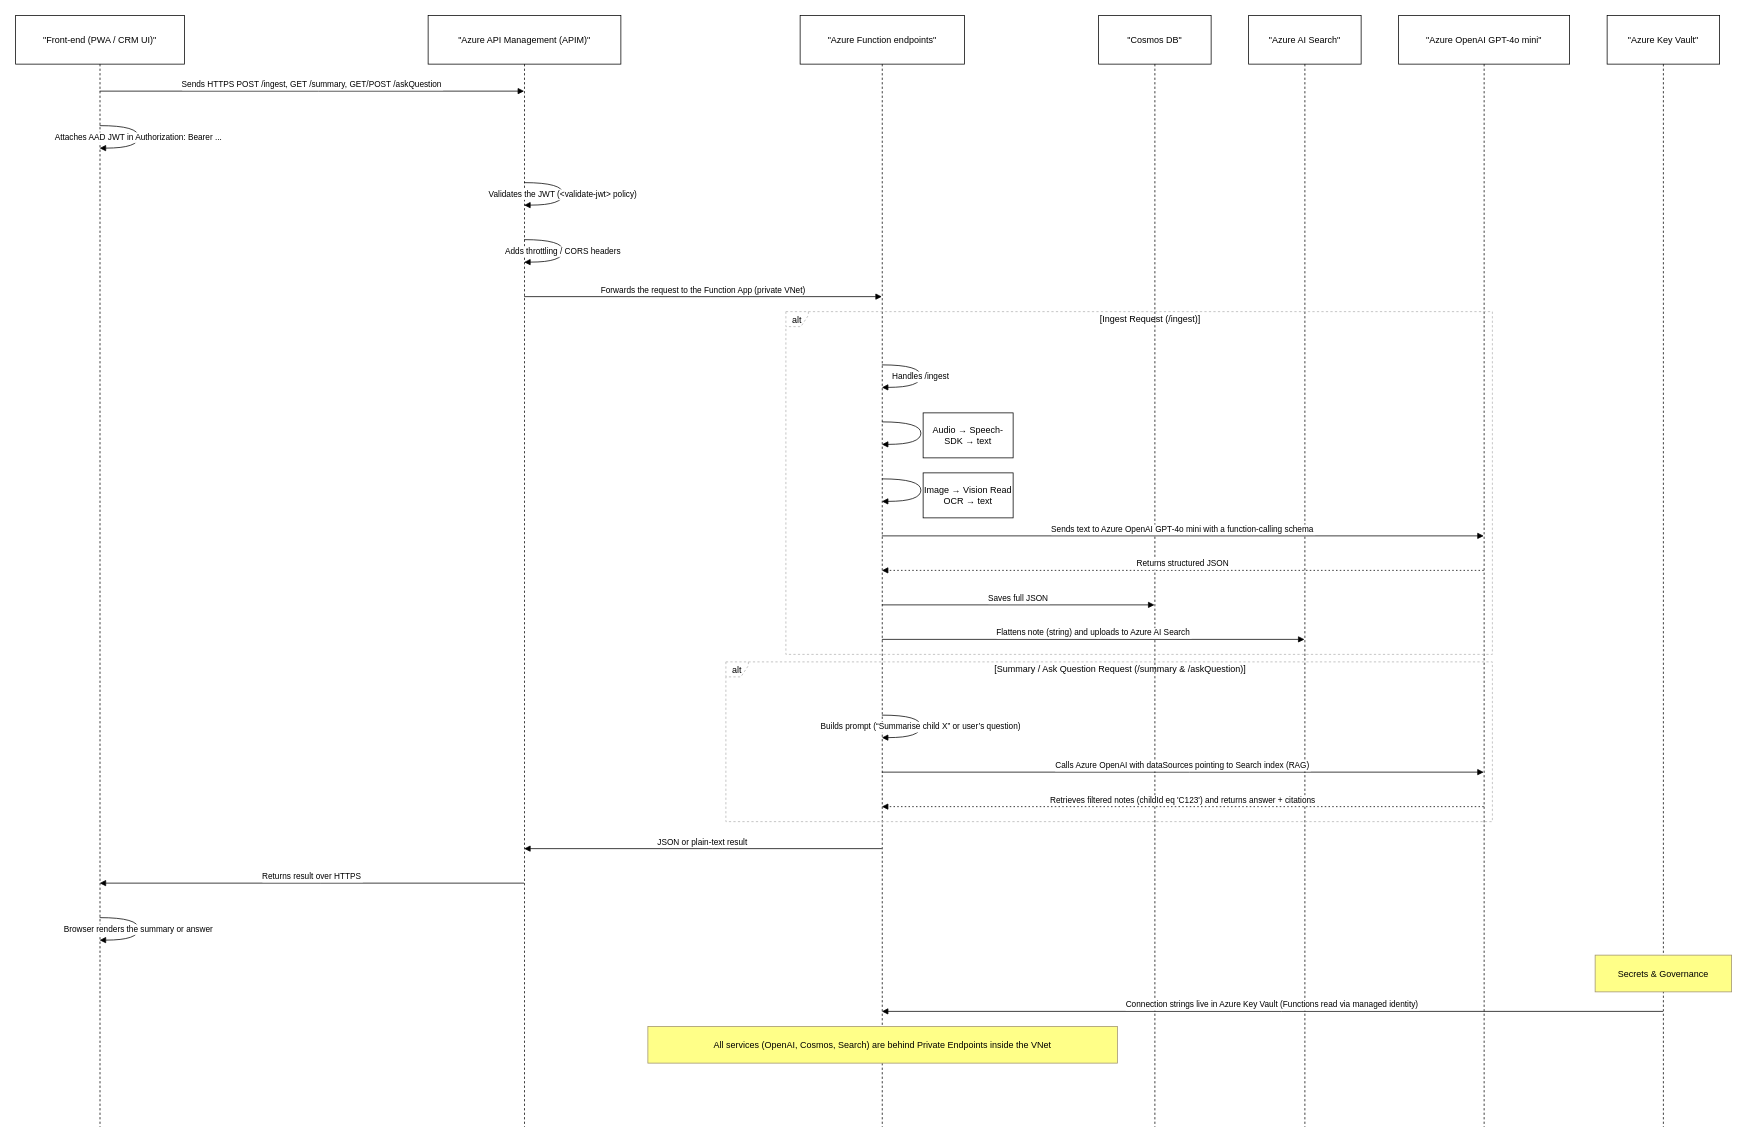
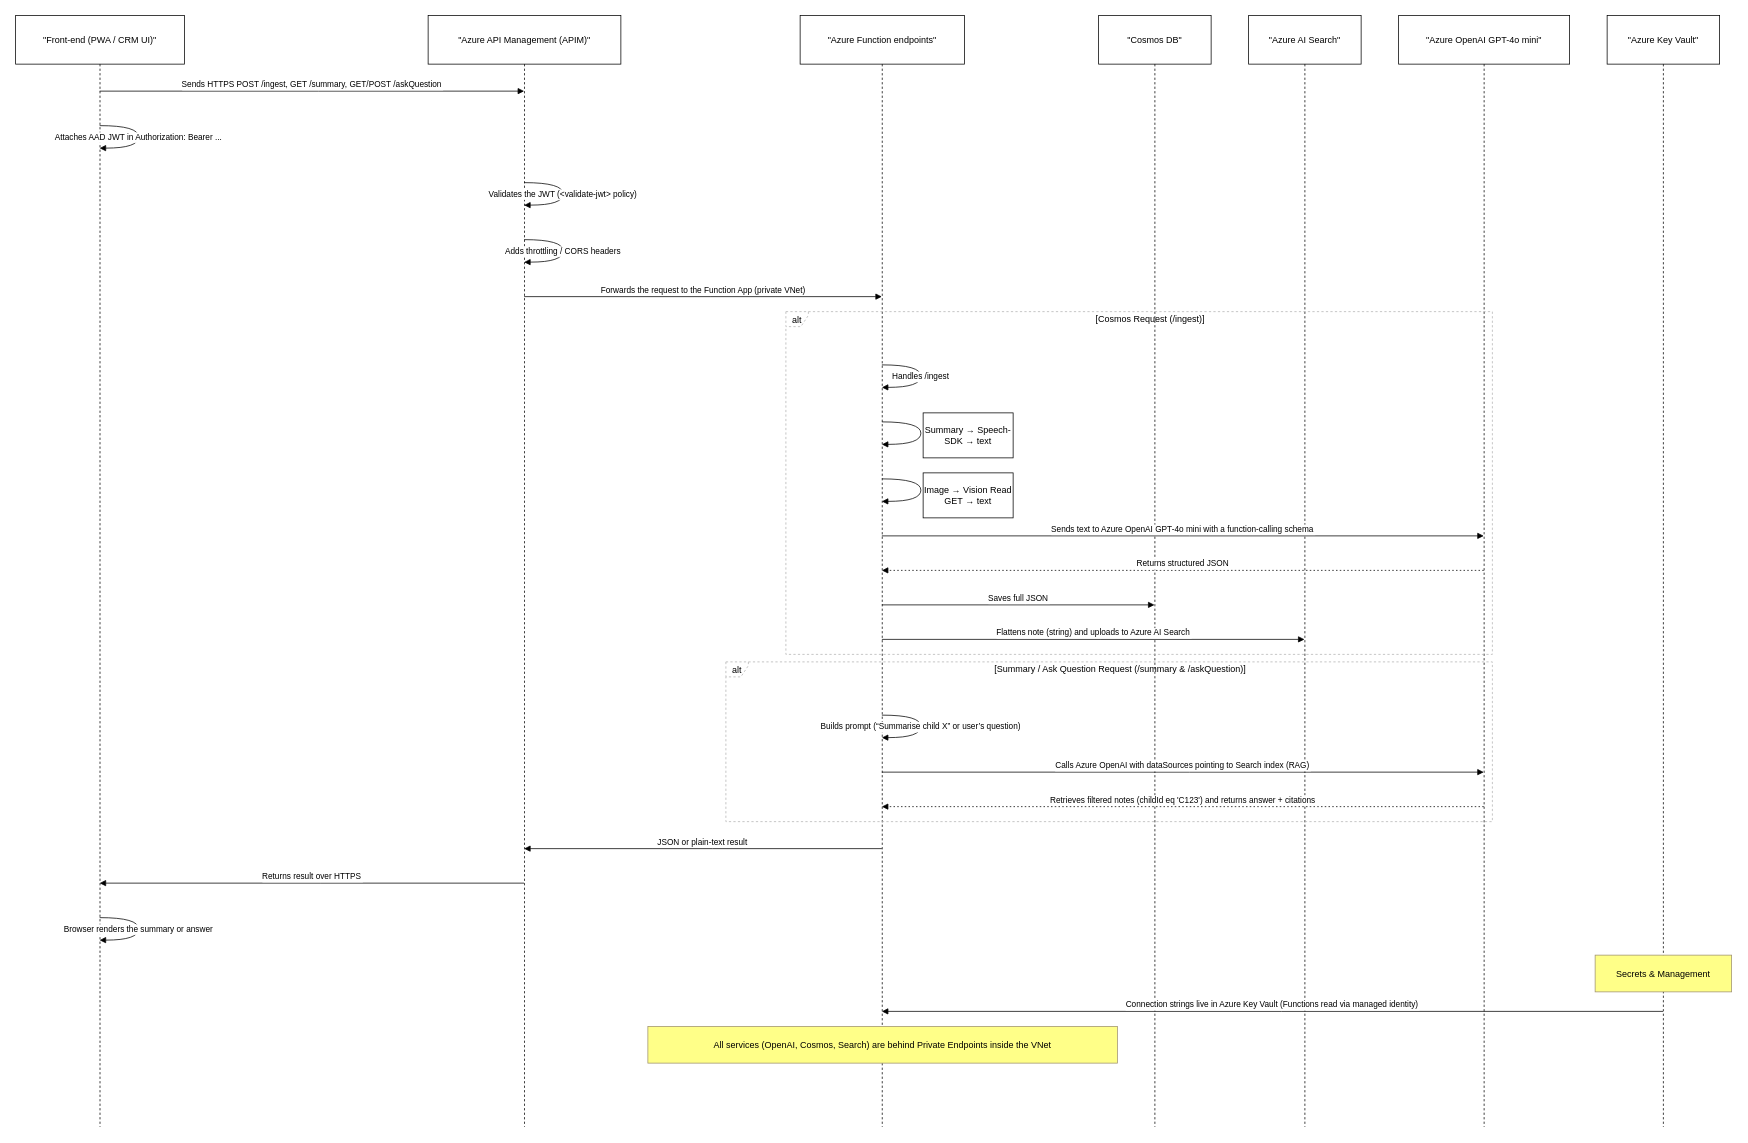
node "[Ingest Request (/ingest)]": label "[Ingest Request (/ingest)]" -> "[Cosmos Request (/ingest)]"
node "Audio → Speech-SDK → text": label "Audio → Speech-SDK → text" -> "Summary → Speech-SDK → text"
node "Image → Vision Read OCR → text": label "Image → Vision Read OCR → text" -> "Image → Vision Read GET → text"
node "Secrets & Governance": label "Secrets & Governance" -> "Secrets & Management"
